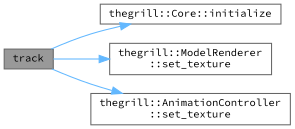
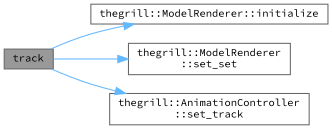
node "thegrill::Core::initialize": label "thegrill::Core::initialize" -> "thegrill::ModelRenderer::initialize"
node "thegrill::ModelRenderer ::set_texture": label "thegrill::ModelRenderer ::set_texture" -> "thegrill::ModelRenderer ::set_set"
node "thegrill::AnimationController ::set_texture": label "thegrill::AnimationController ::set_texture" -> "thegrill::AnimationController ::set_track"
